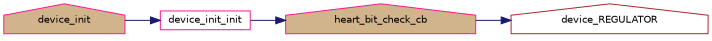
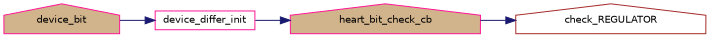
node "device_init": label "device_init" -> "device_bit"
node "device_init_init": label "device_init_init" -> "device_differ_init"
node "device_REGULATOR": label "device_REGULATOR" -> "check_REGULATOR"
